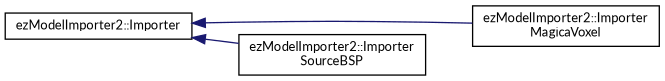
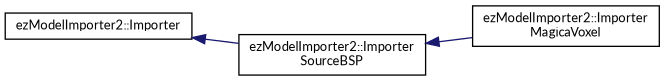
edge "ezModelImporter2::Importer MagicaVoxel" -> "ezModelImporter2::Importer": now "ezModelImporter2::Importer MagicaVoxel" -> "ezModelImporter2::Importer SourceBSP"
